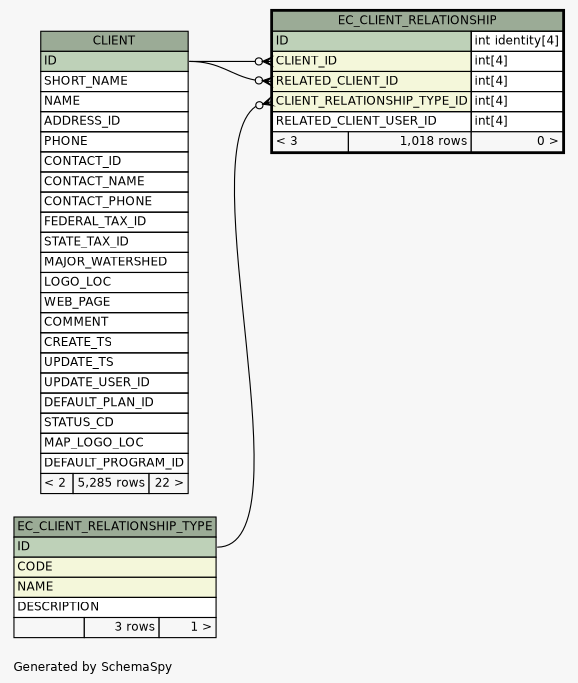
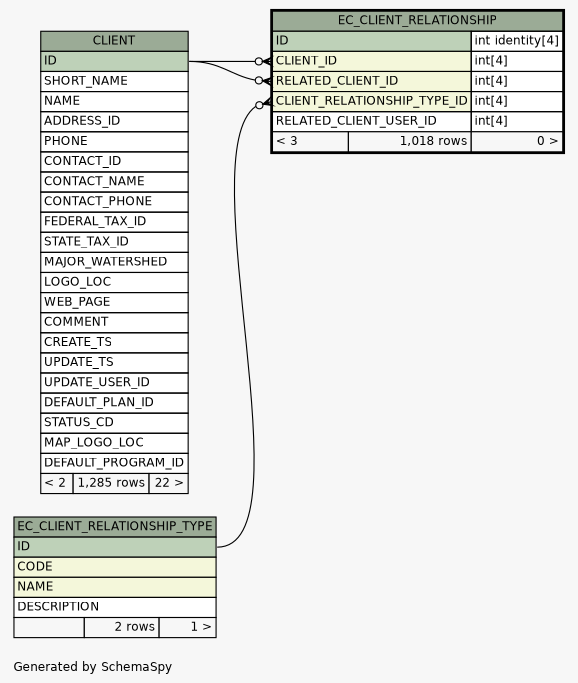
node "CLIENT": text "5,285 rows" -> "1,285 rows"
node "EC_CLIENT_RELATIONSHIP_TYPE": text "3 rows" -> "2 rows"
